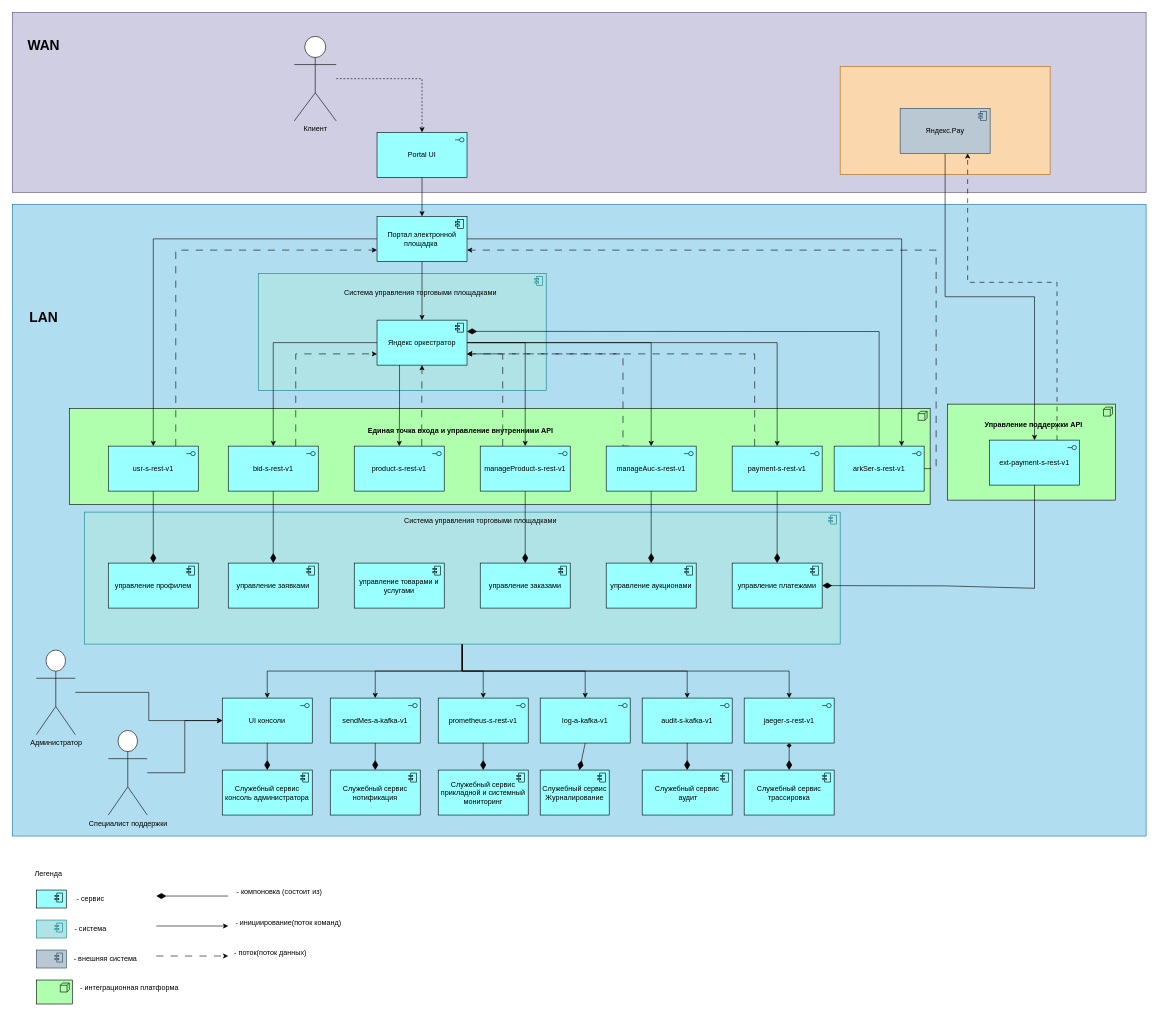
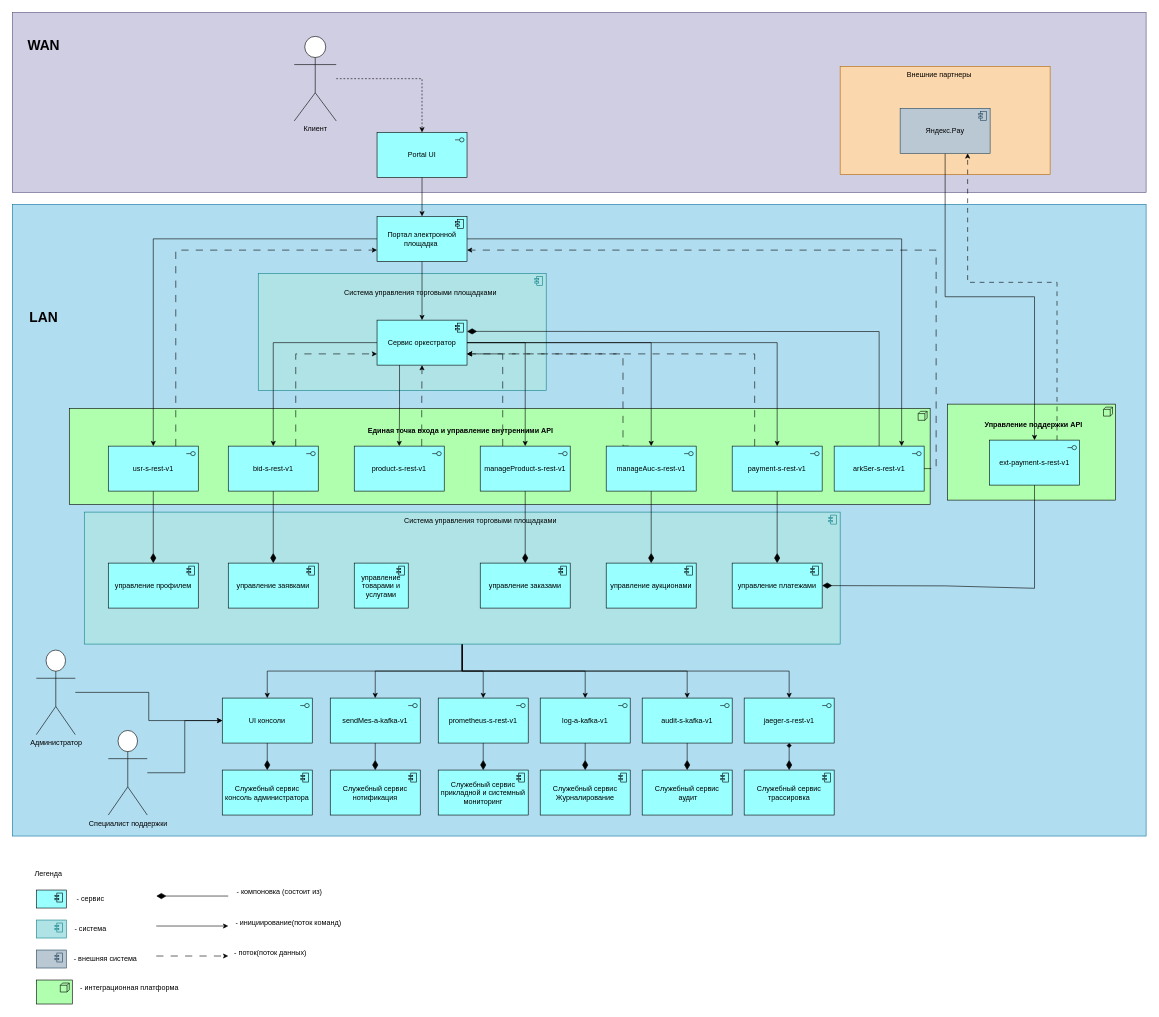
node "Внешние партнеры": added
node "Яндекс оркестратор": label "Яндекс оркестратор" -> "Сервис оркестратор"
node "управление товарами и услугами": size 90x45 -> 54x45
node "Служебный сервис Журналирование": size 69x45 -> 90x45
